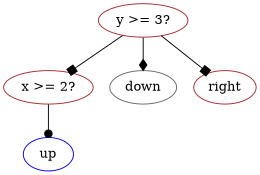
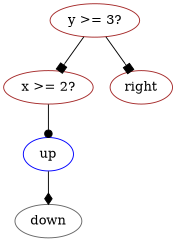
edge "y >= 3?" -> "down": now "up" -> "down"
